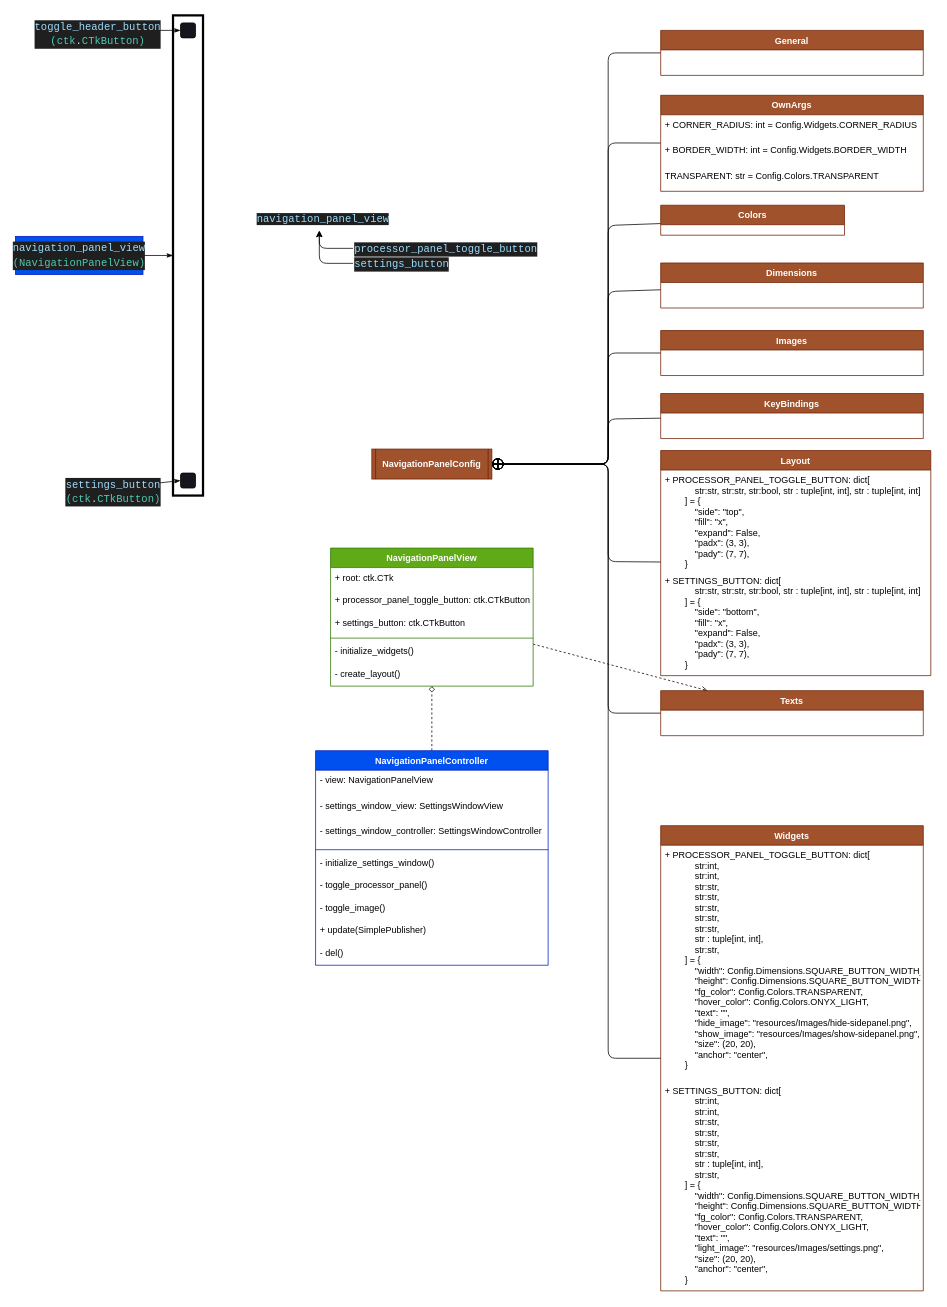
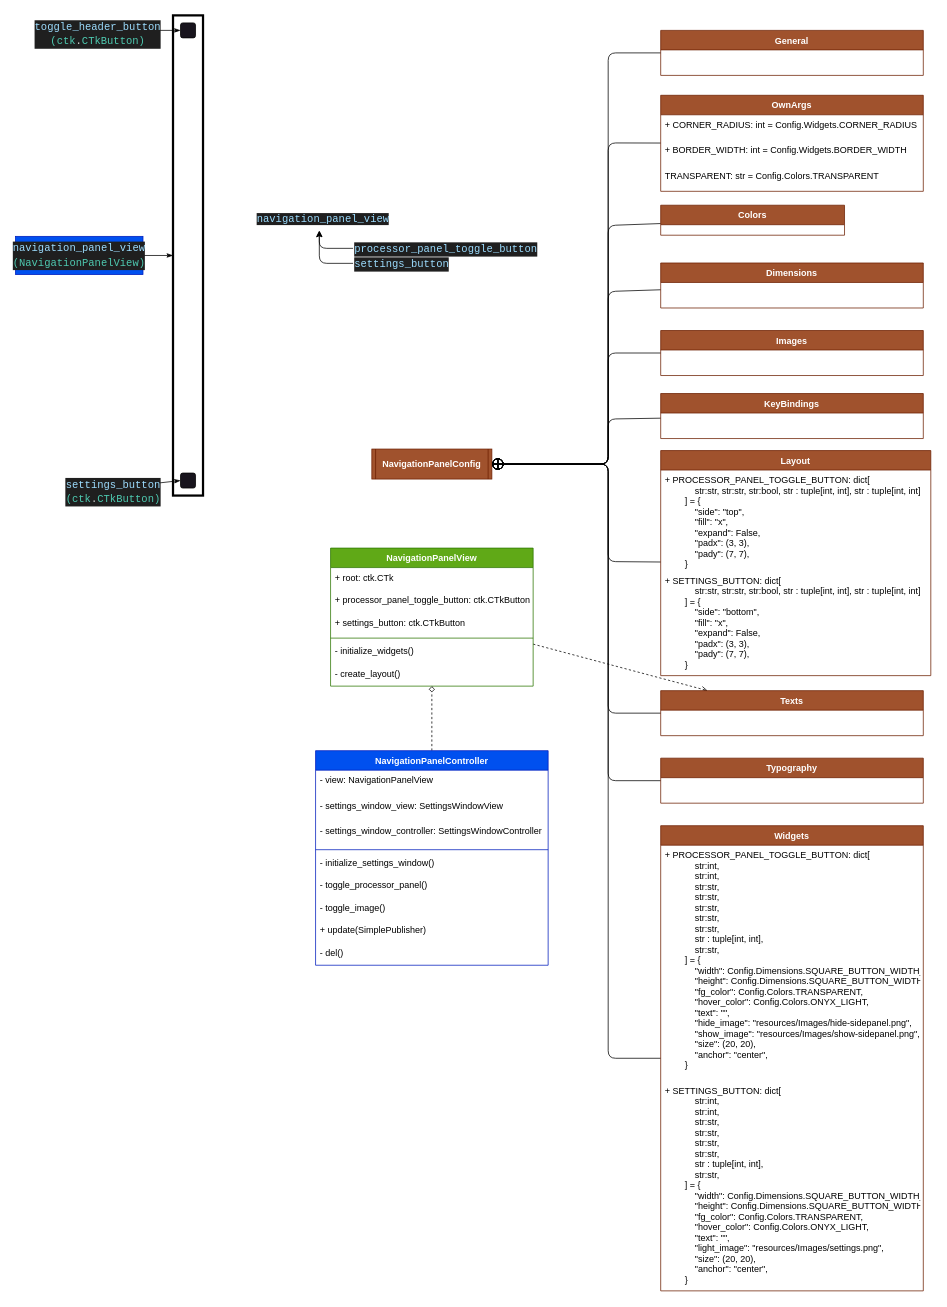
edge "Typography" -> "NavigationPanelConfig": added
node "Typography": added
